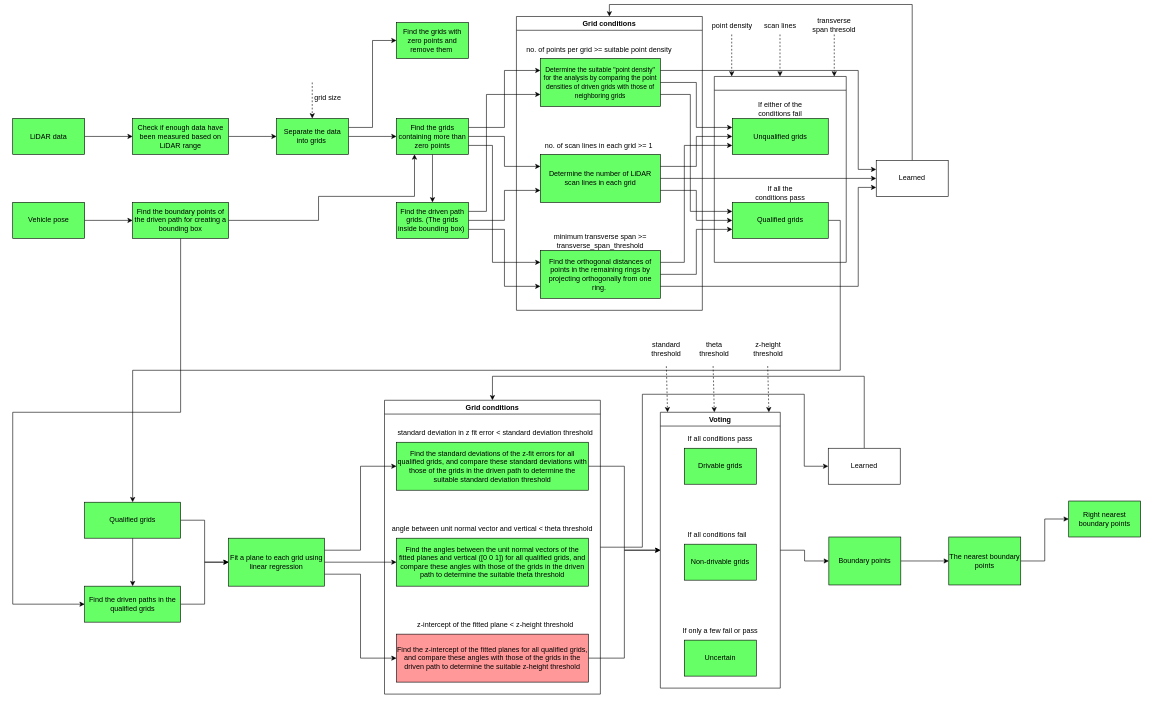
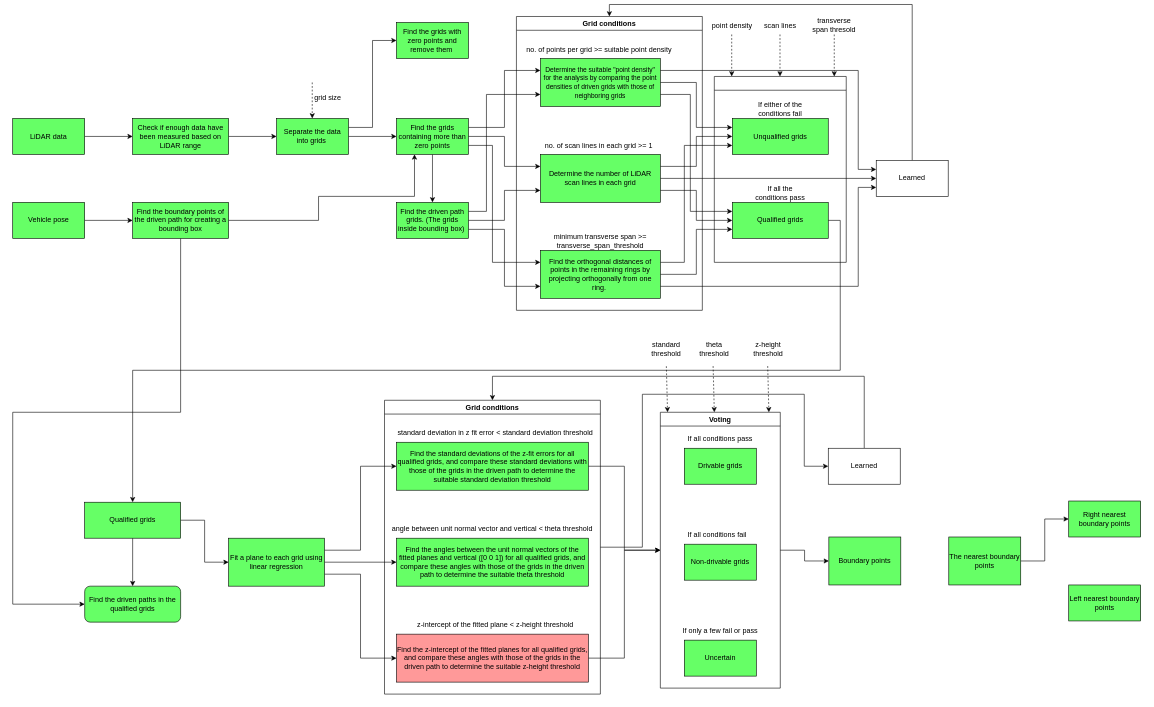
edge "Boundary points" -> "The nearest boundary points": removed
edge "Find the driven paths in the qualified grids" -> "Fit a plane to each grid using linear regression": removed
node "Left nearest boundary points": added
node "Find the driven paths in the qualified grids": shape rectangle -> rounded rectangle
